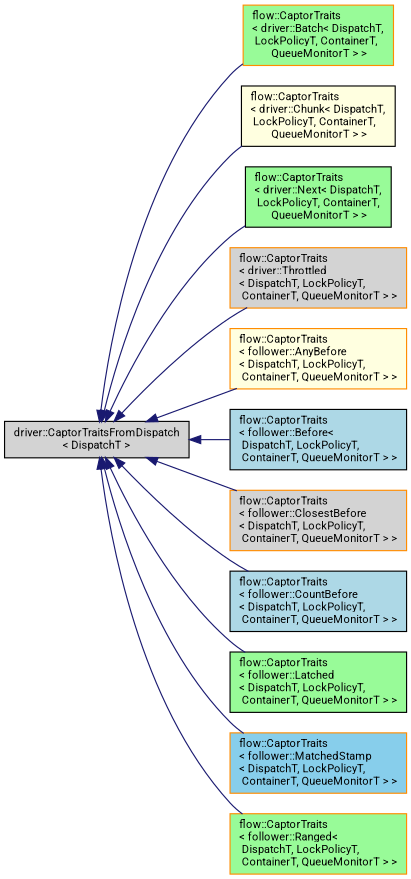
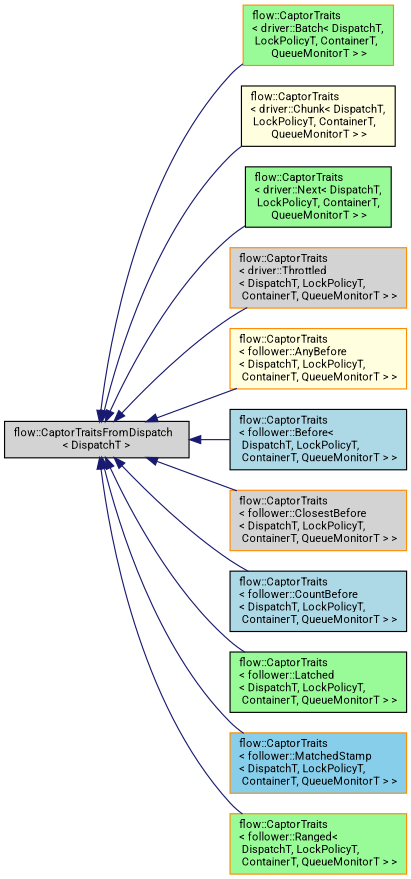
node "driver::CaptorTraitsFromDispatch < DispatchT >": label "driver::CaptorTraitsFromDispatch < DispatchT >" -> "flow::CaptorTraitsFromDispatch < DispatchT >"
